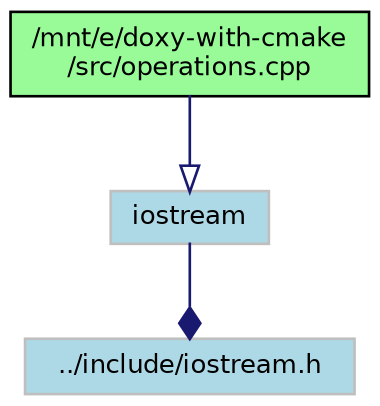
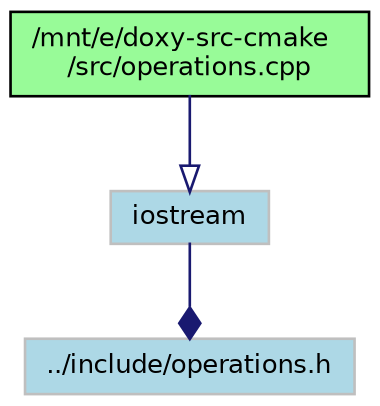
node "/mnt/e/doxy-with-cmake /src/operations.cpp": label "/mnt/e/doxy-with-cmake /src/operations.cpp" -> "/mnt/e/doxy-src-cmake /src/operations.cpp"
node "../include/iostream.h": label "../include/iostream.h" -> "../include/operations.h"
